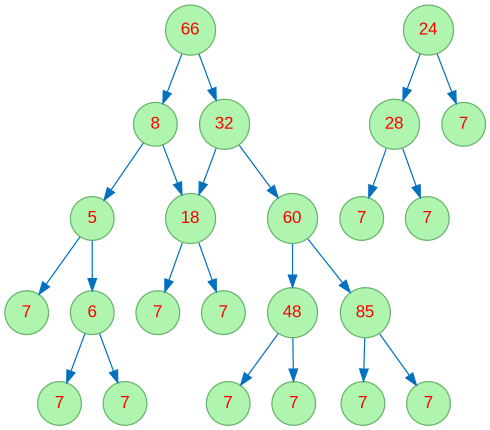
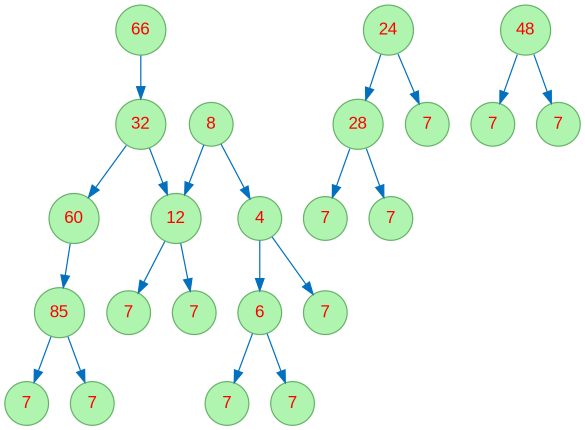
edge "66" -> "8": removed
node "5": label "5" -> "4"
node "18": label "18" -> "12"
edge "60" -> "48": removed
